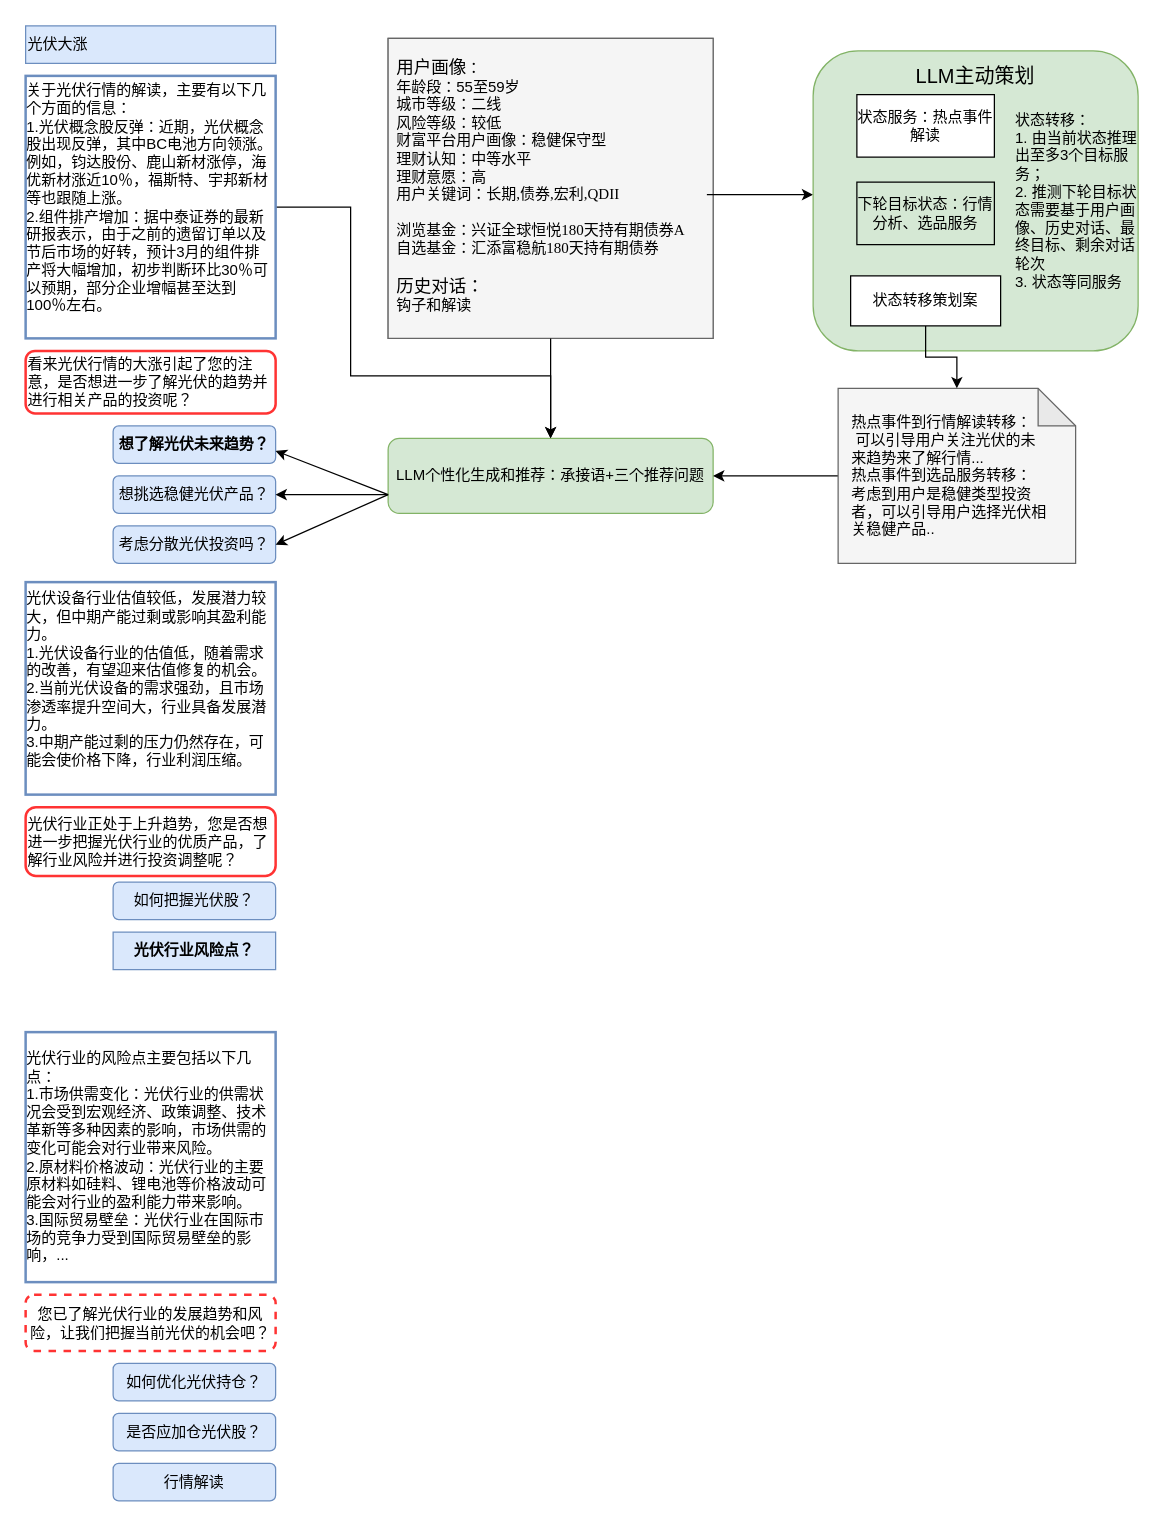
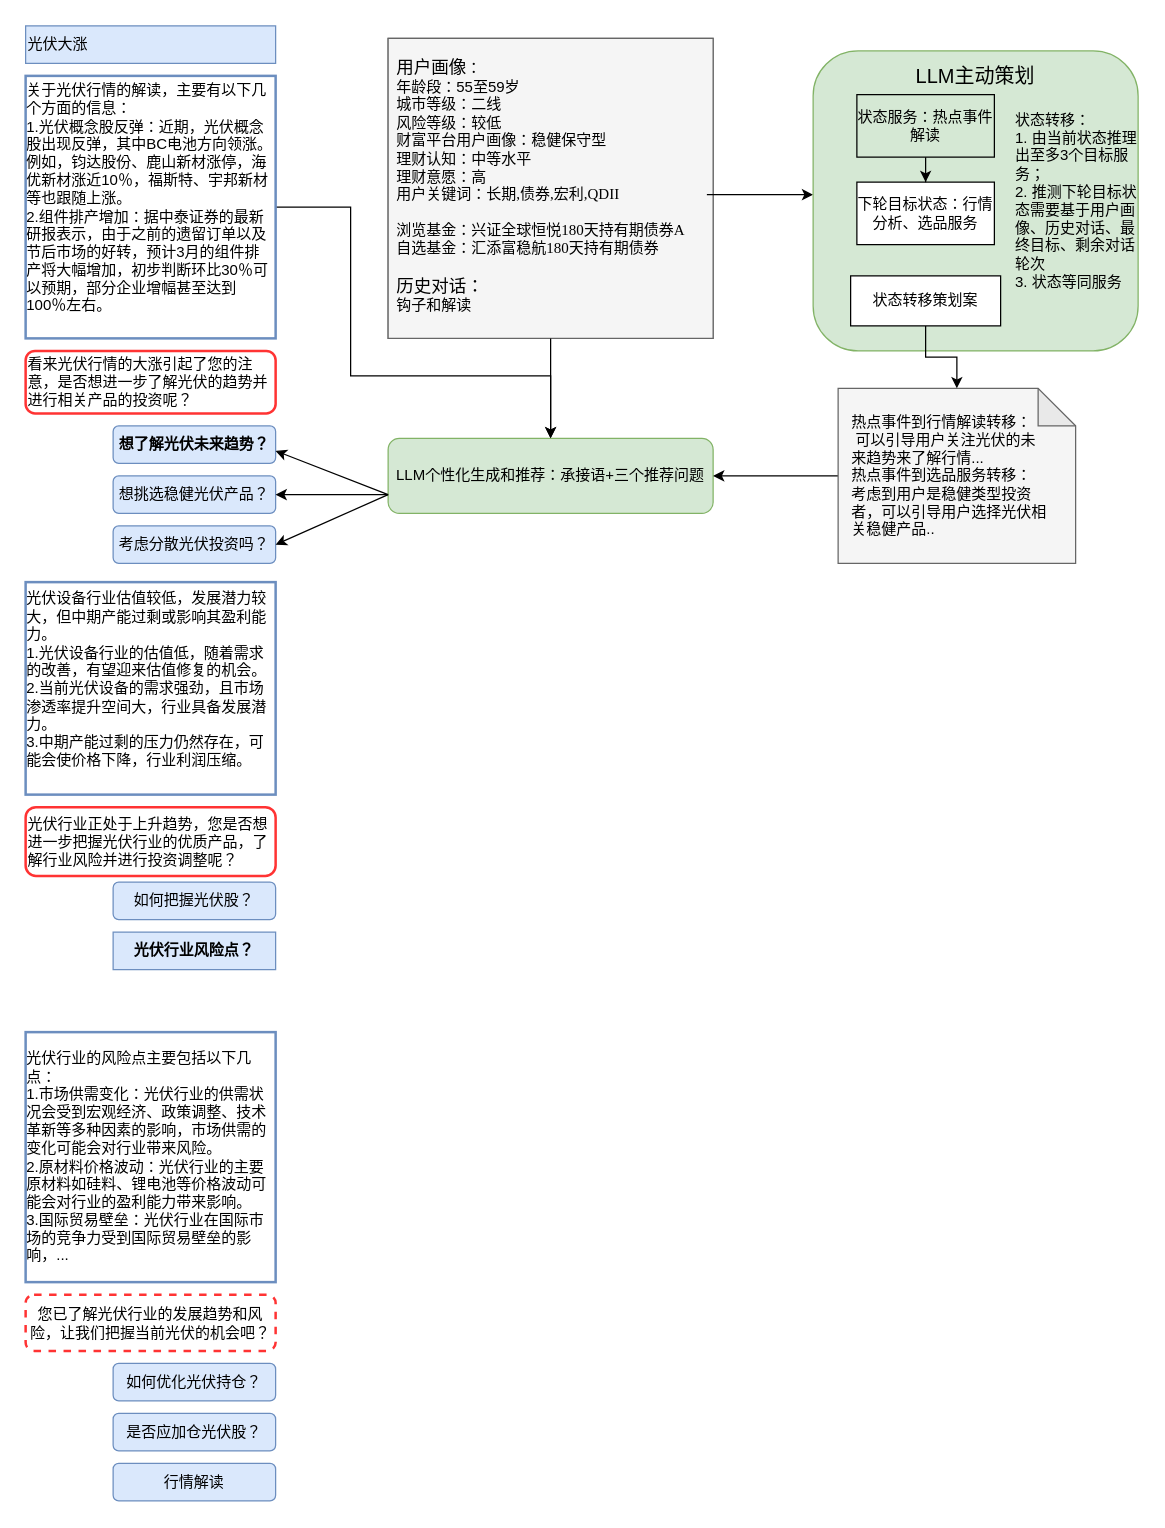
node "状态服务：热点事件解读": fillcolor #ffffff -> #d5e8d4
edge "状态服务：热点事件解读" -> "下轮目标状态：行情分析、选品服务": added
node "下轮目标状态：行情分析、选品服务": fillcolor #d5e8d4 -> #ffffff
